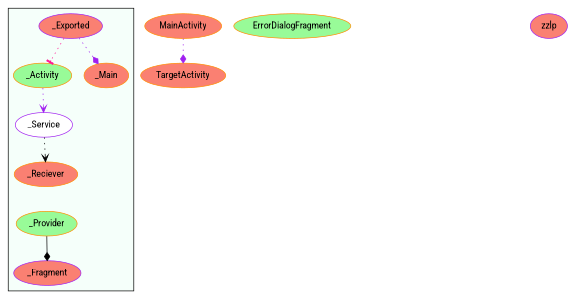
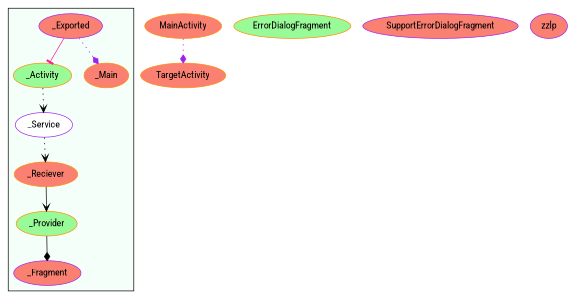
node "SupportErrorDialogFragment": added
edge "_Exported" -> "_Activity": style dotted -> solid
edge "_Activity" -> "_Service": color purple -> black
edge "_Reciever" -> "_Provider": added
